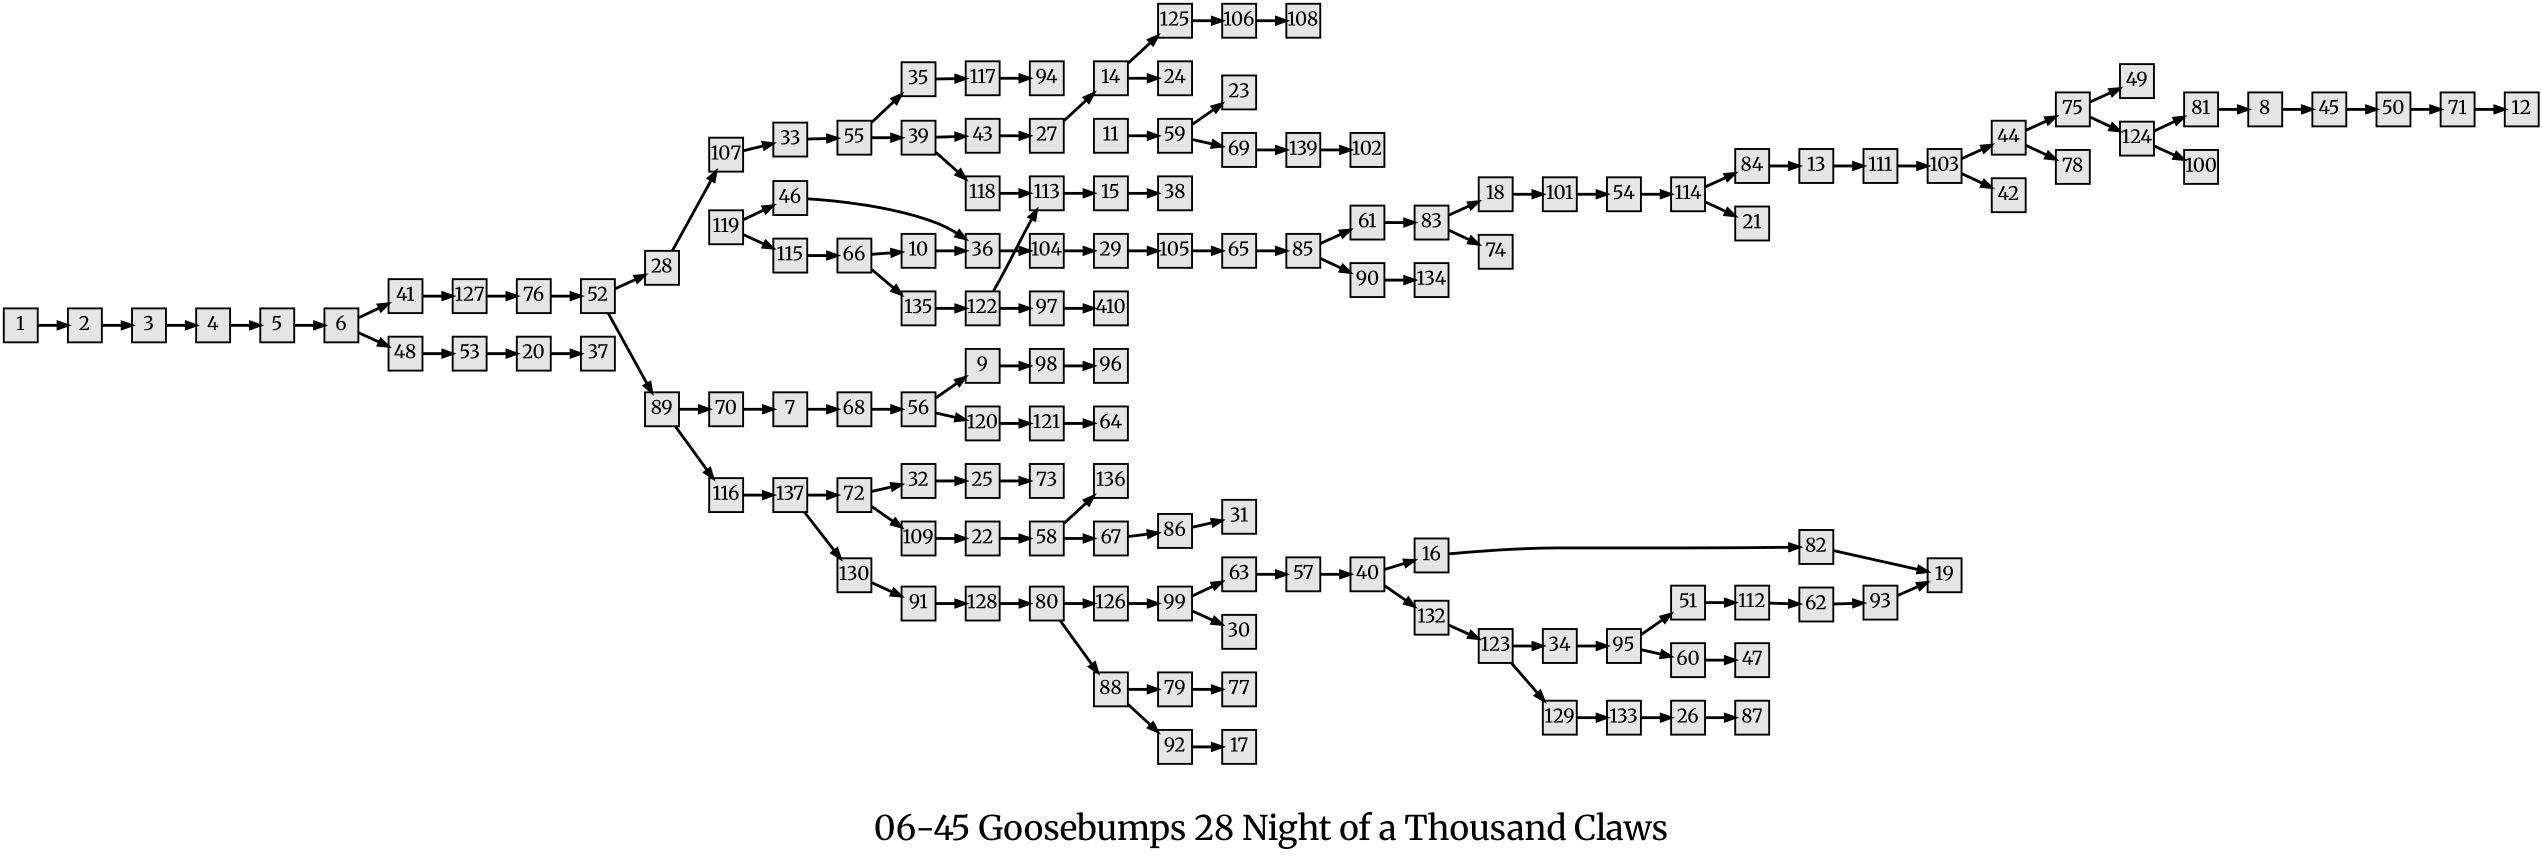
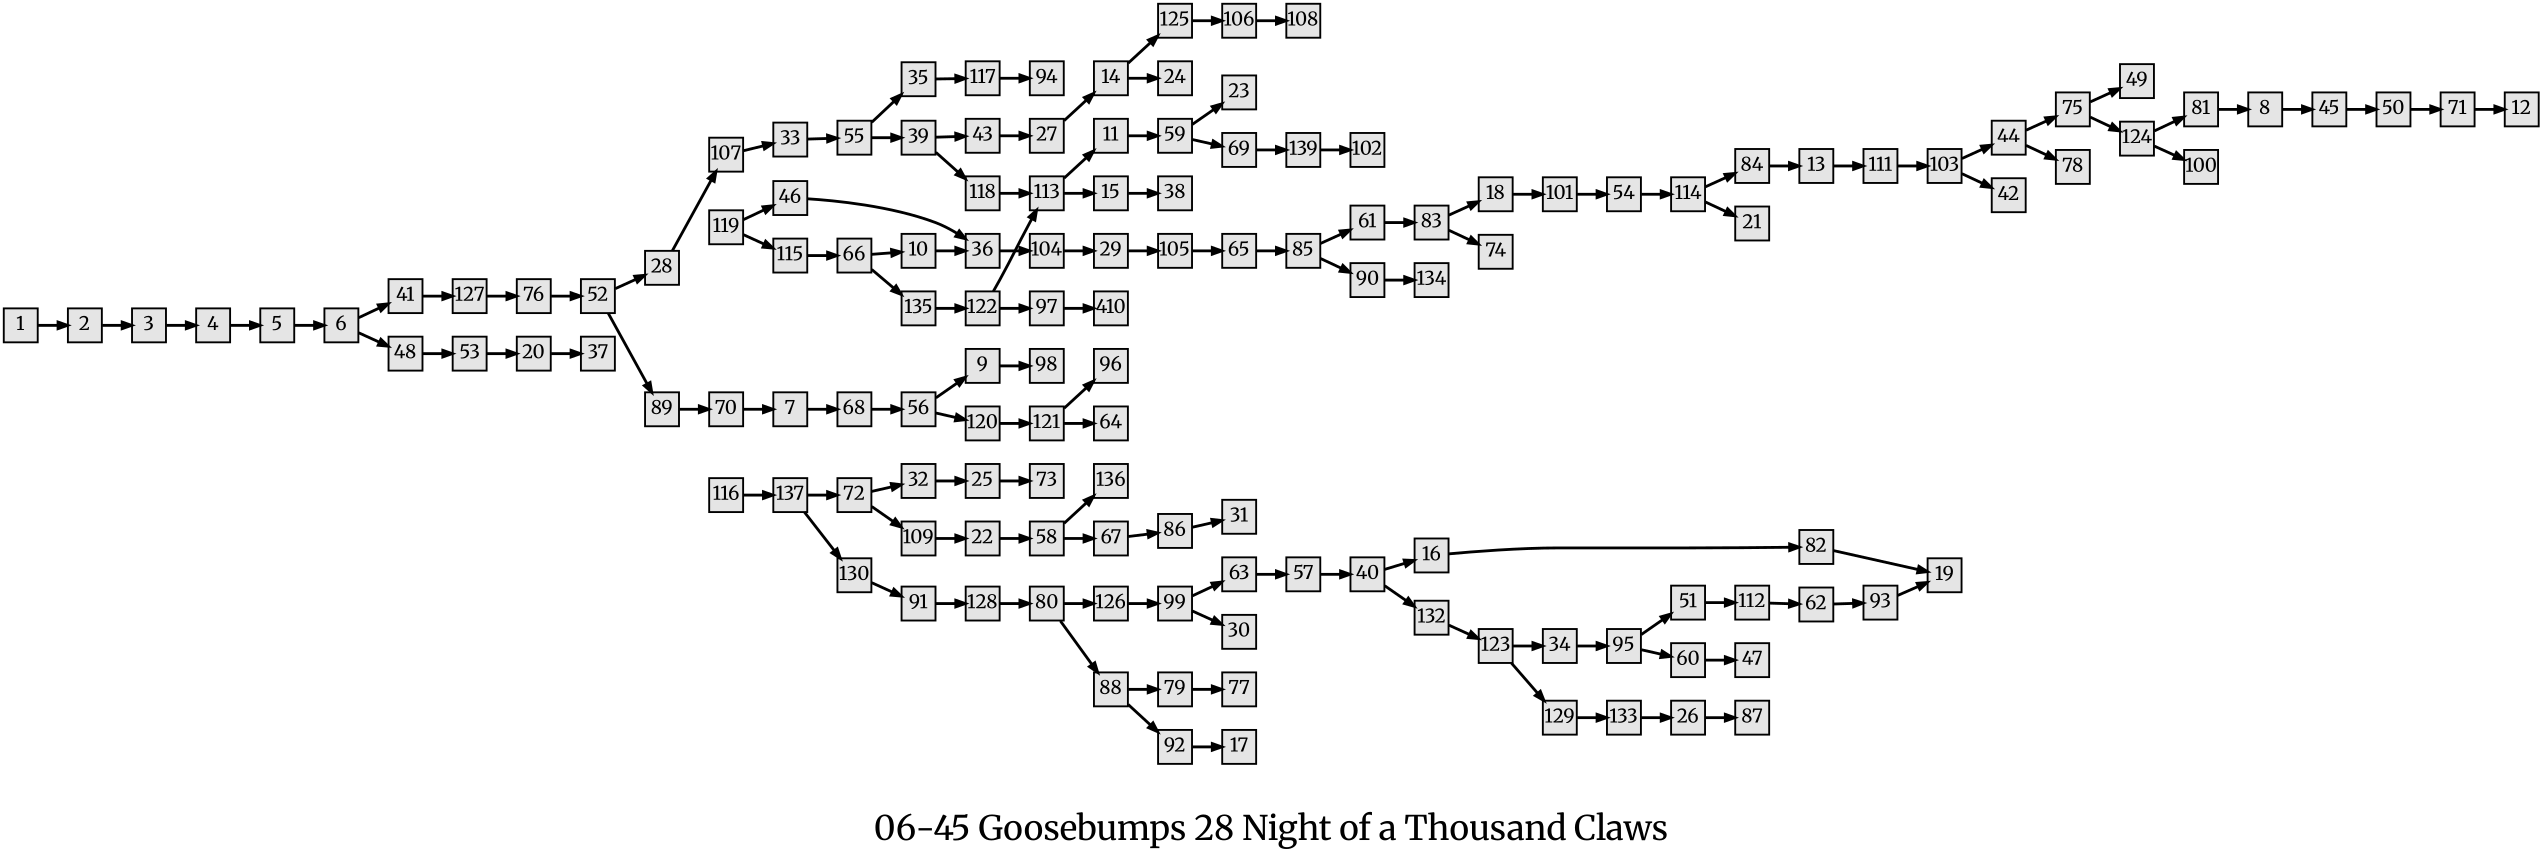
edge "113" -> "11": added
edge "98" -> "96": now "121" -> "96"
edge "89" -> "116": removed
